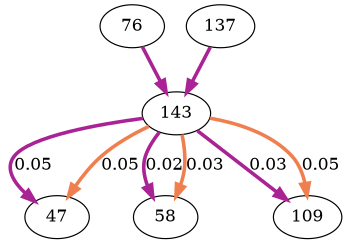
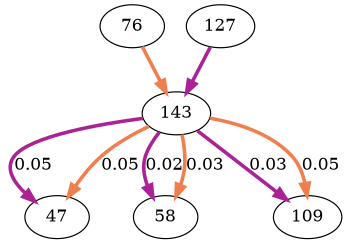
node "137": label "137" -> "127"
edge "76" -> "143": color #aa2395 -> #f07f4f
